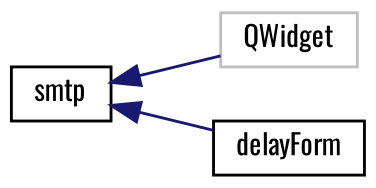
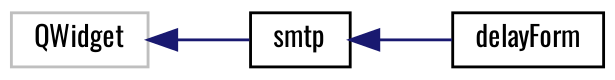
edge "QWidget" -> "smtp": reversed
